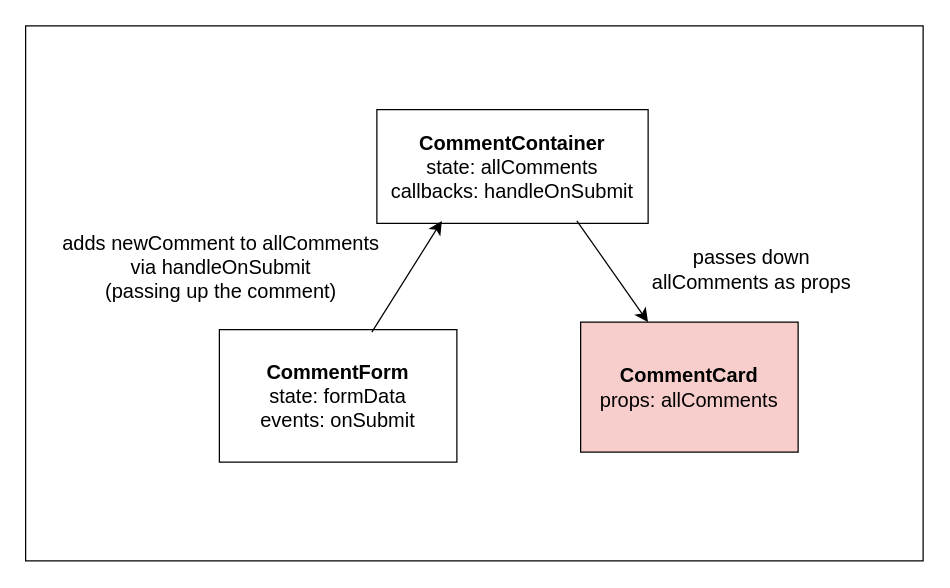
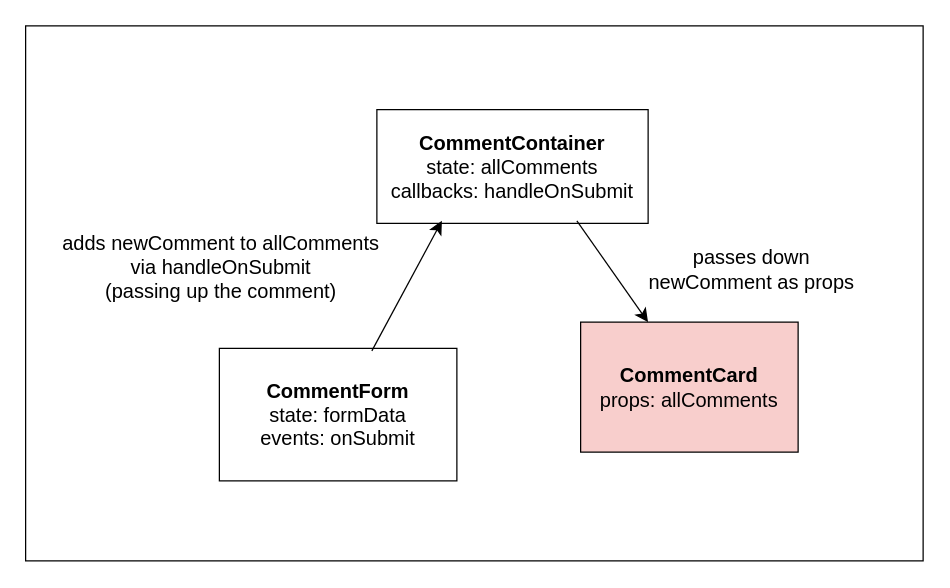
node "passes down allComments as props": label "passes down allComments as props" -> "passes down newComment as props"
node "CommentForm state: formData events: onSubmit": moved (338, 396) -> (338, 414)
